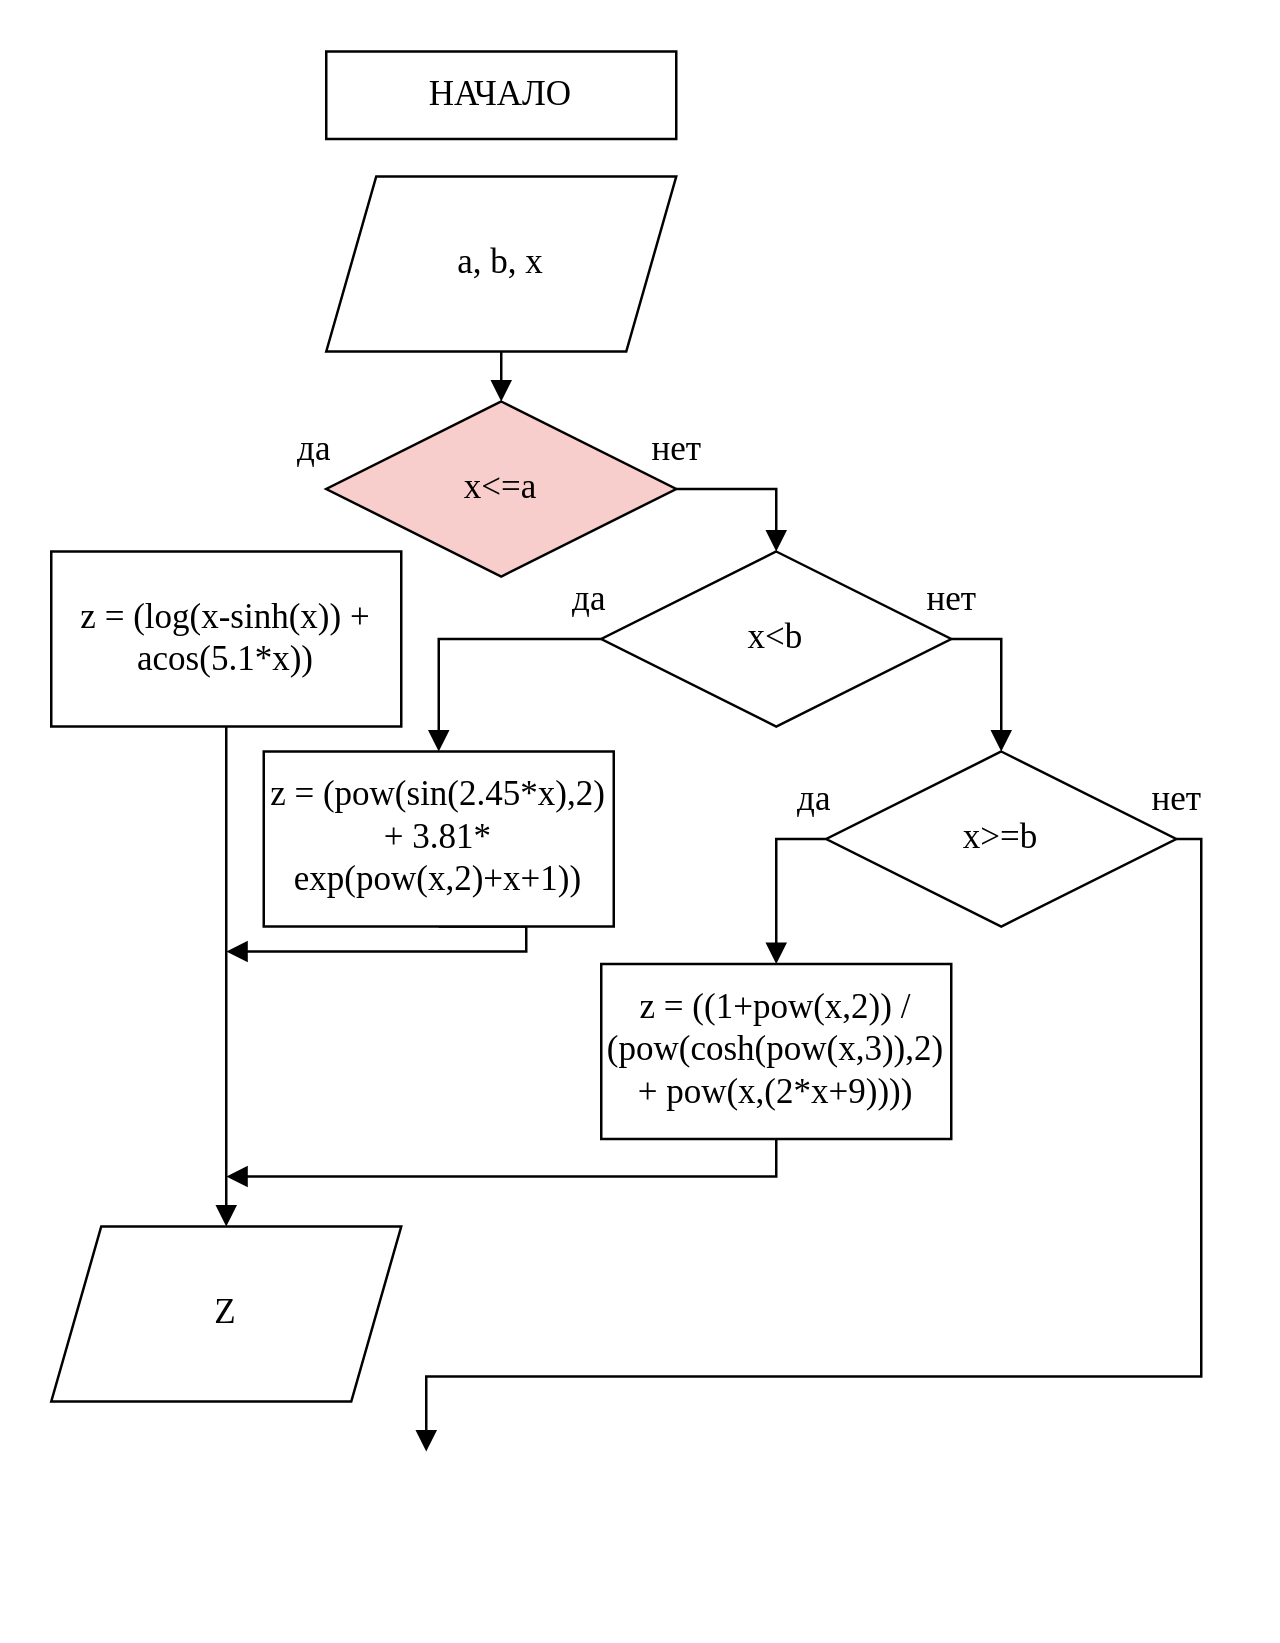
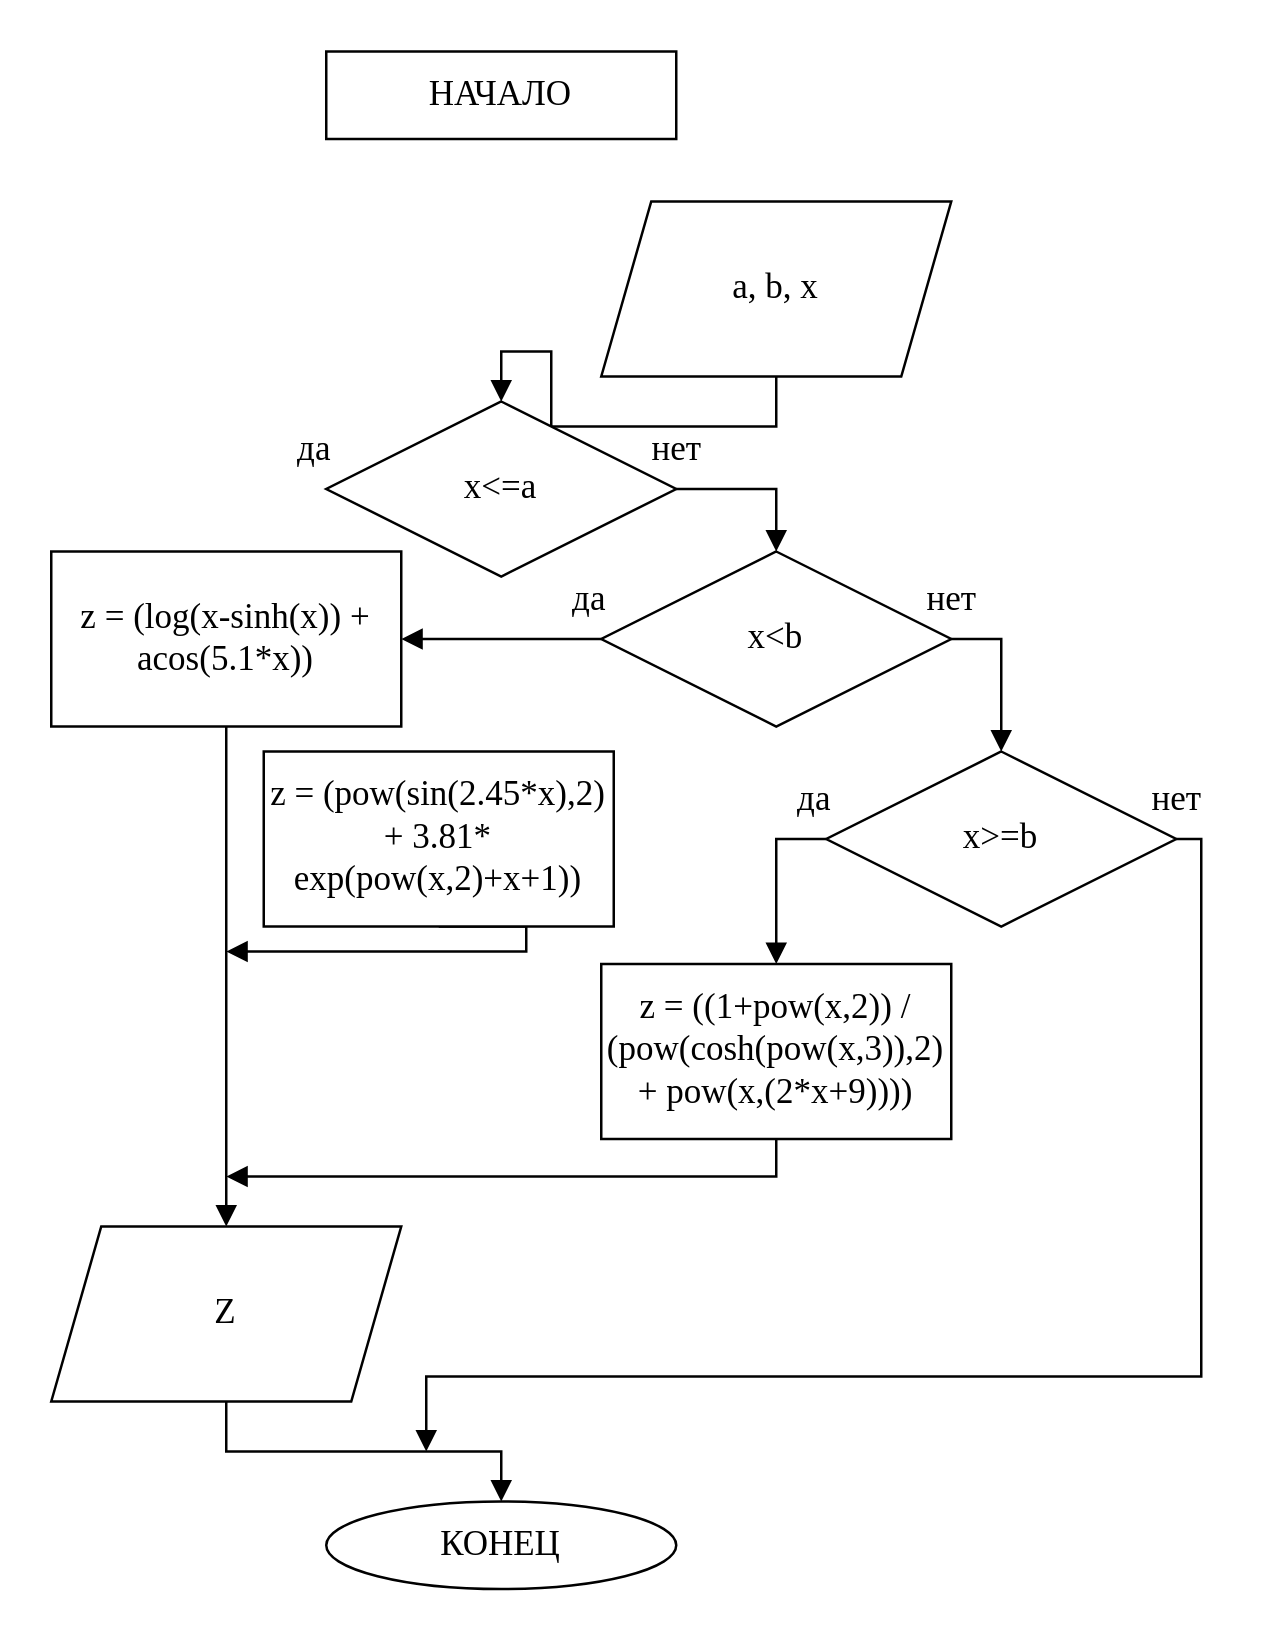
node "a, b, x": moved (501, 264) -> (776, 289)
node "x<=a": fillcolor #f8cecc -> #ffffff
edge "x<b" -> "z = (pow(sin(2.45*x),2) + 3.81* exp(pow(x,2)+x+1))": now "x<b" -> "z = (log(x-sinh(x)) + acos(5.1*x))"
edge "Z" -> "КОНЕЦ": added
node "КОНЕЦ": added
